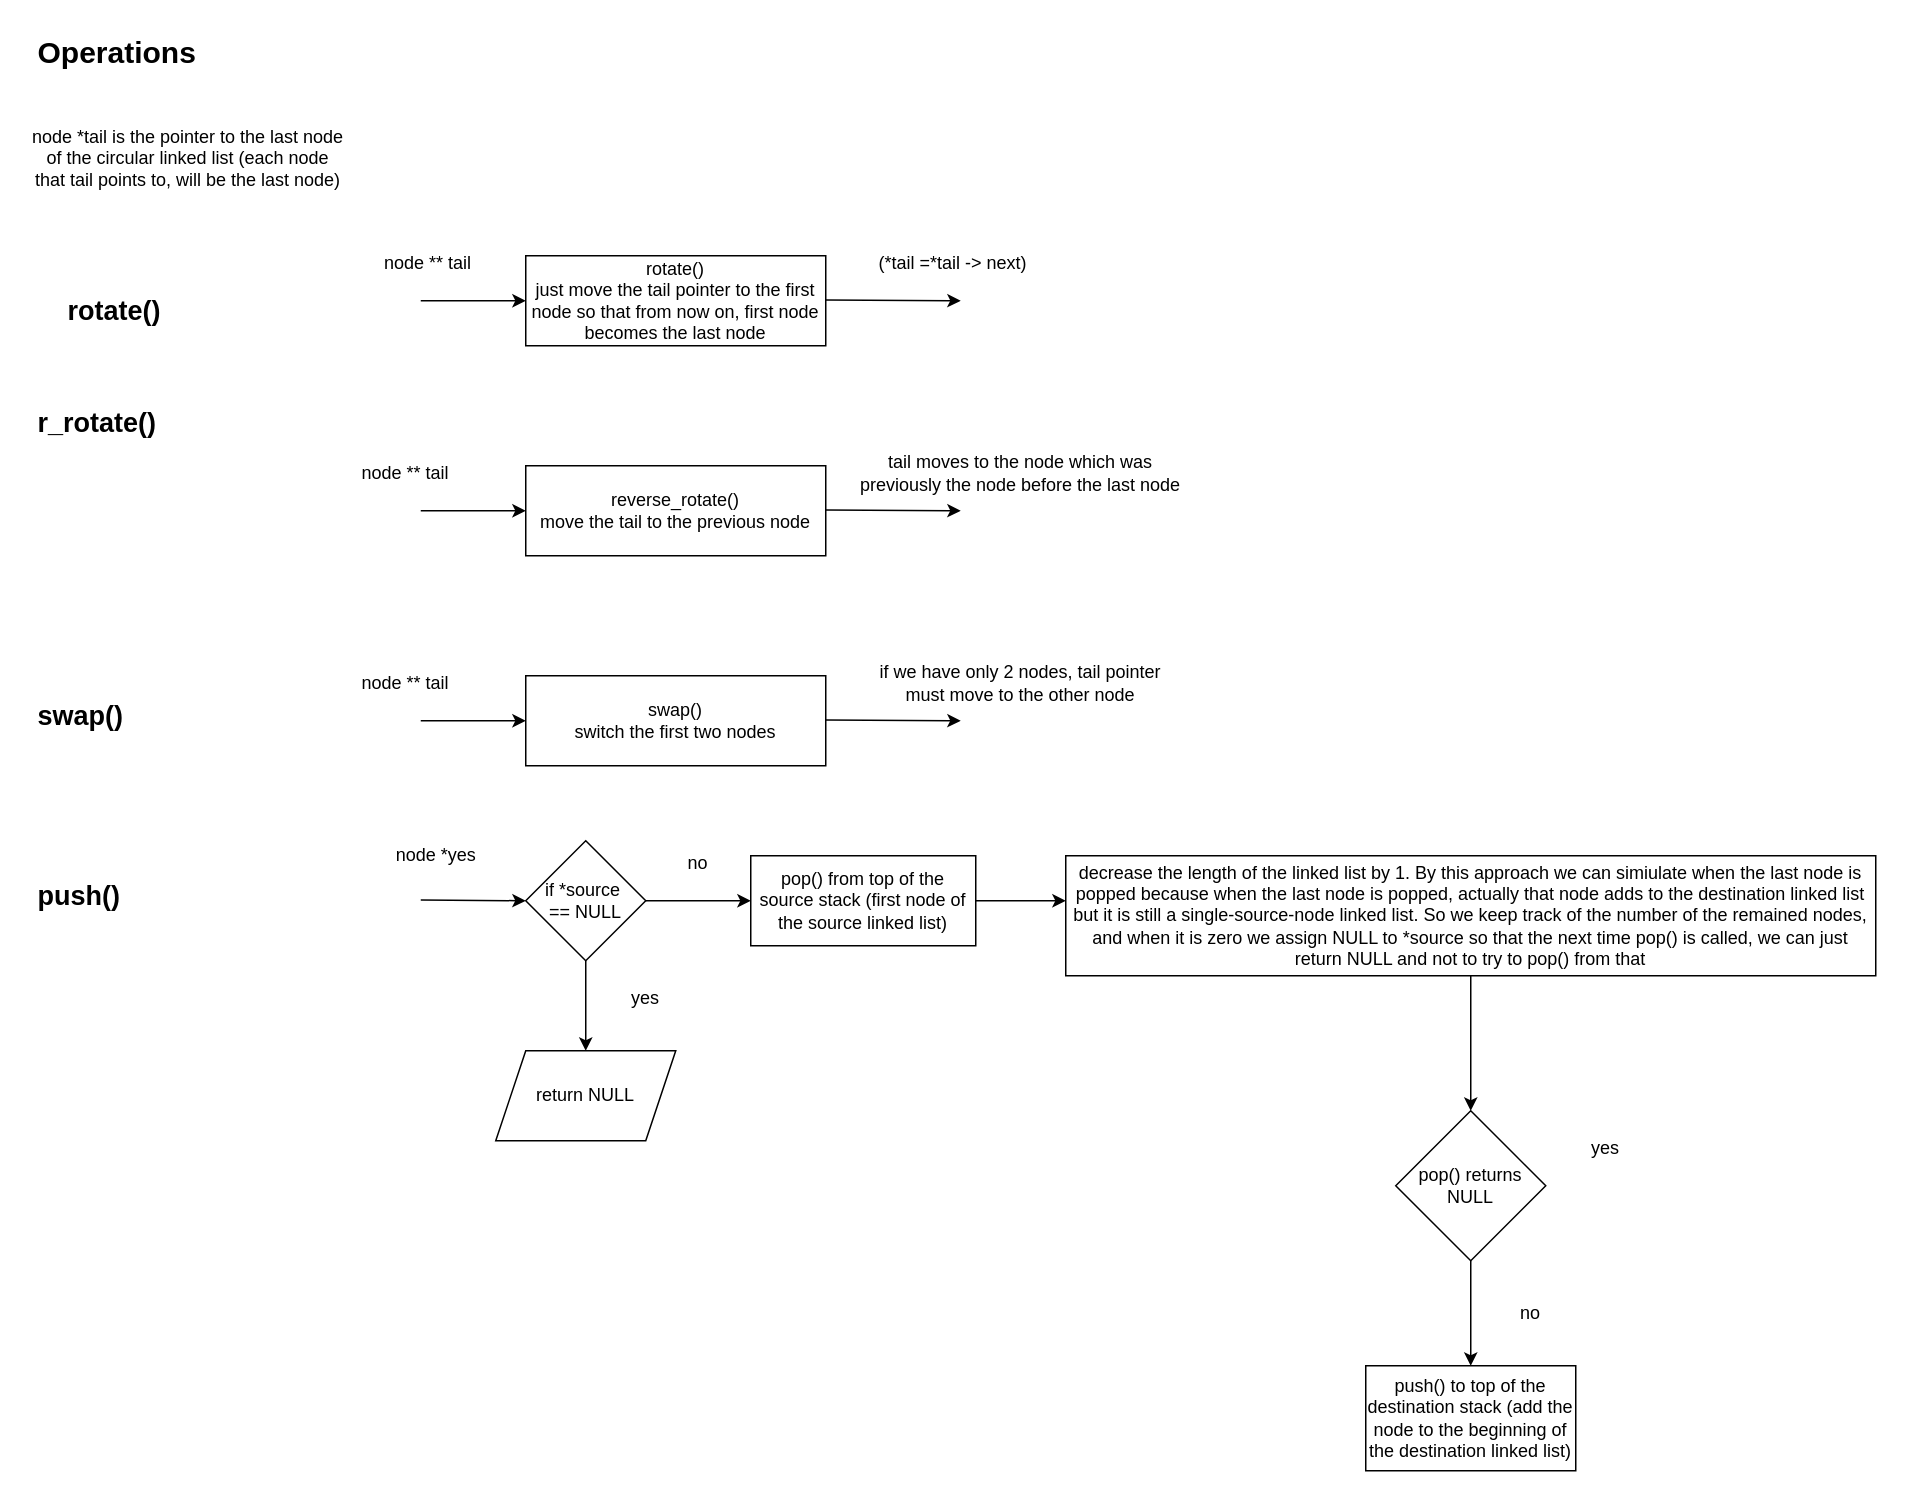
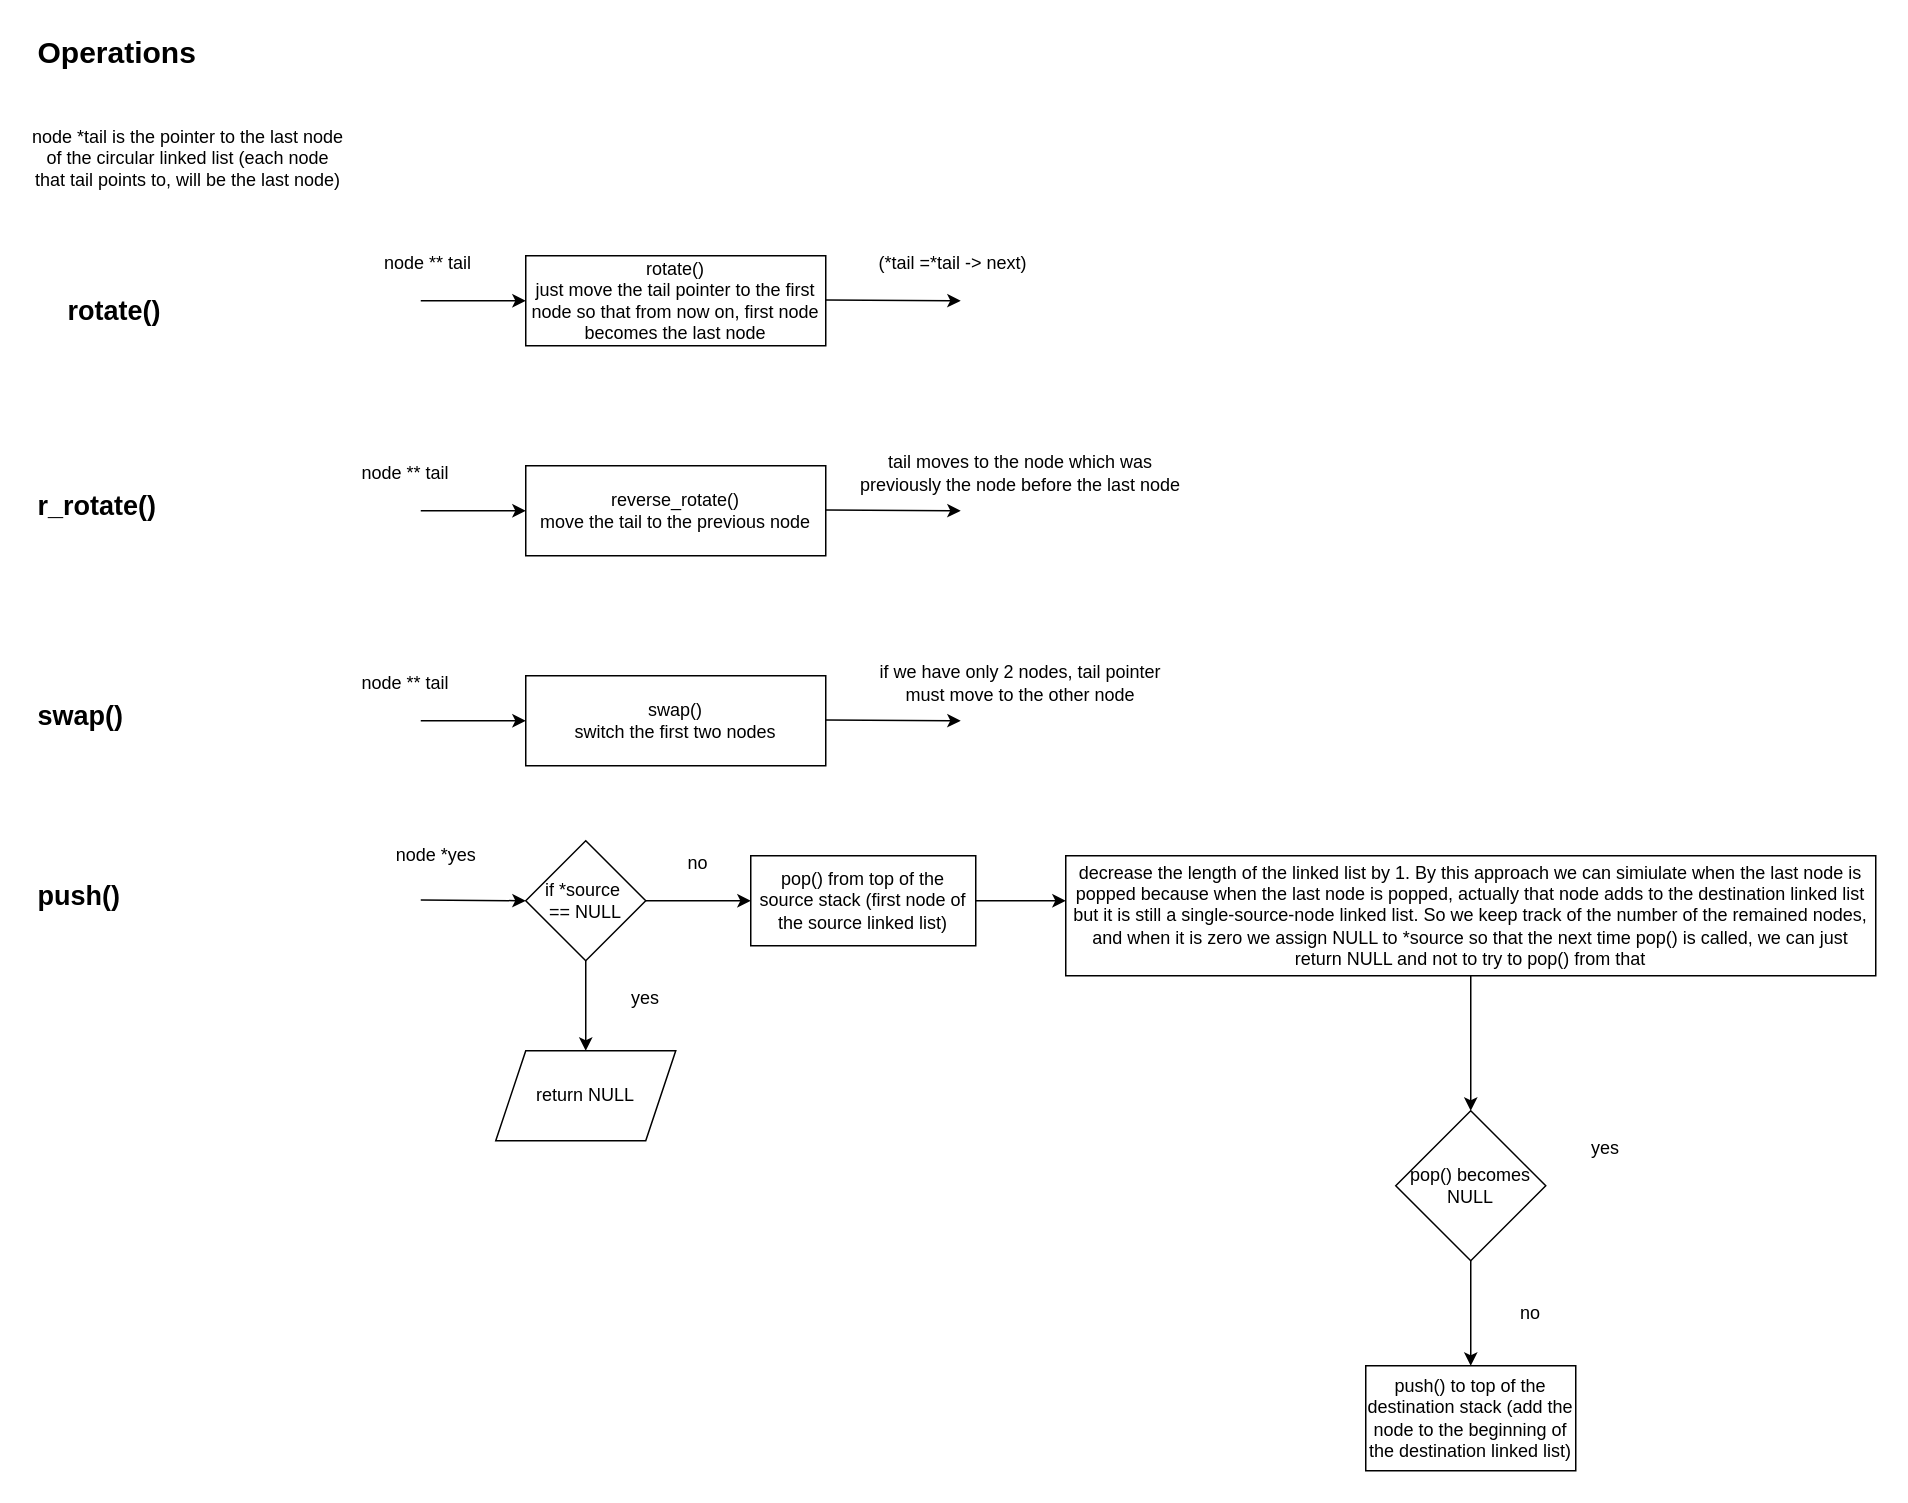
node "r_rotate()": moved (121, 428) -> (121, 511)
node "pop() returns NULL": label "pop() returns NULL" -> "pop() becomes NULL"
